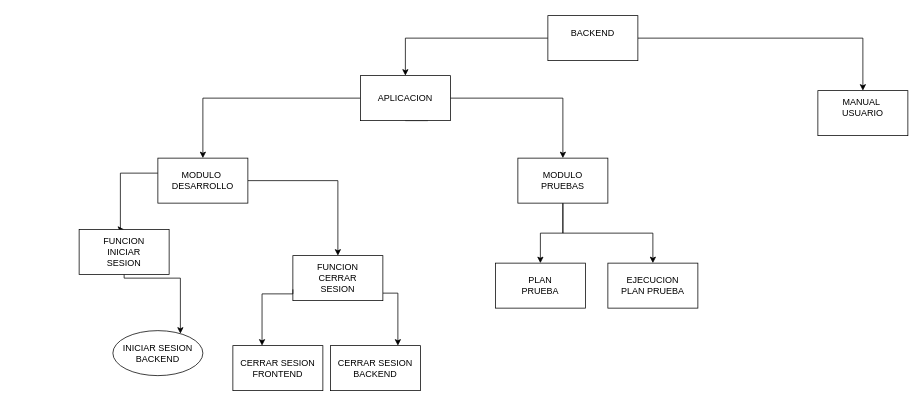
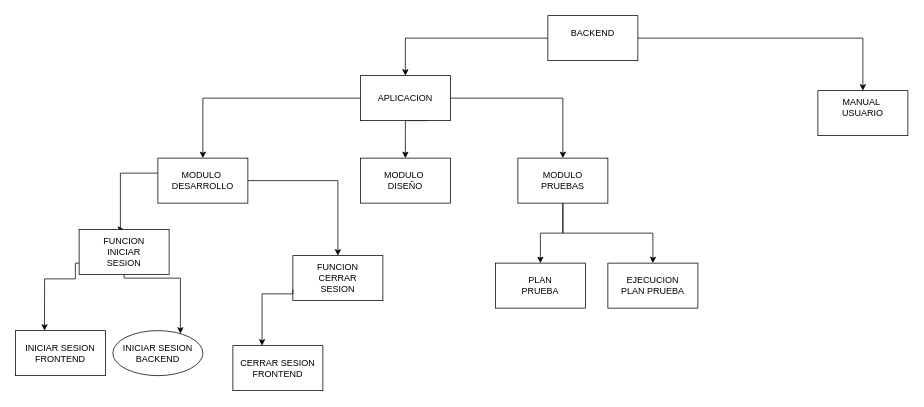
edge "APLICACION" -> "MODULO DISEÑO": added
node "MODULO DISEÑO": added
edge "FUNCION CERRAR SESION" -> "CERRAR SESION BACKEND": removed
edge "FUNCION INICIAR SESION" -> "INICIAR SESION FRONTEND": added
node "INICIAR SESION FRONTEND": added
node "CERRAR SESION BACKEND": removed
